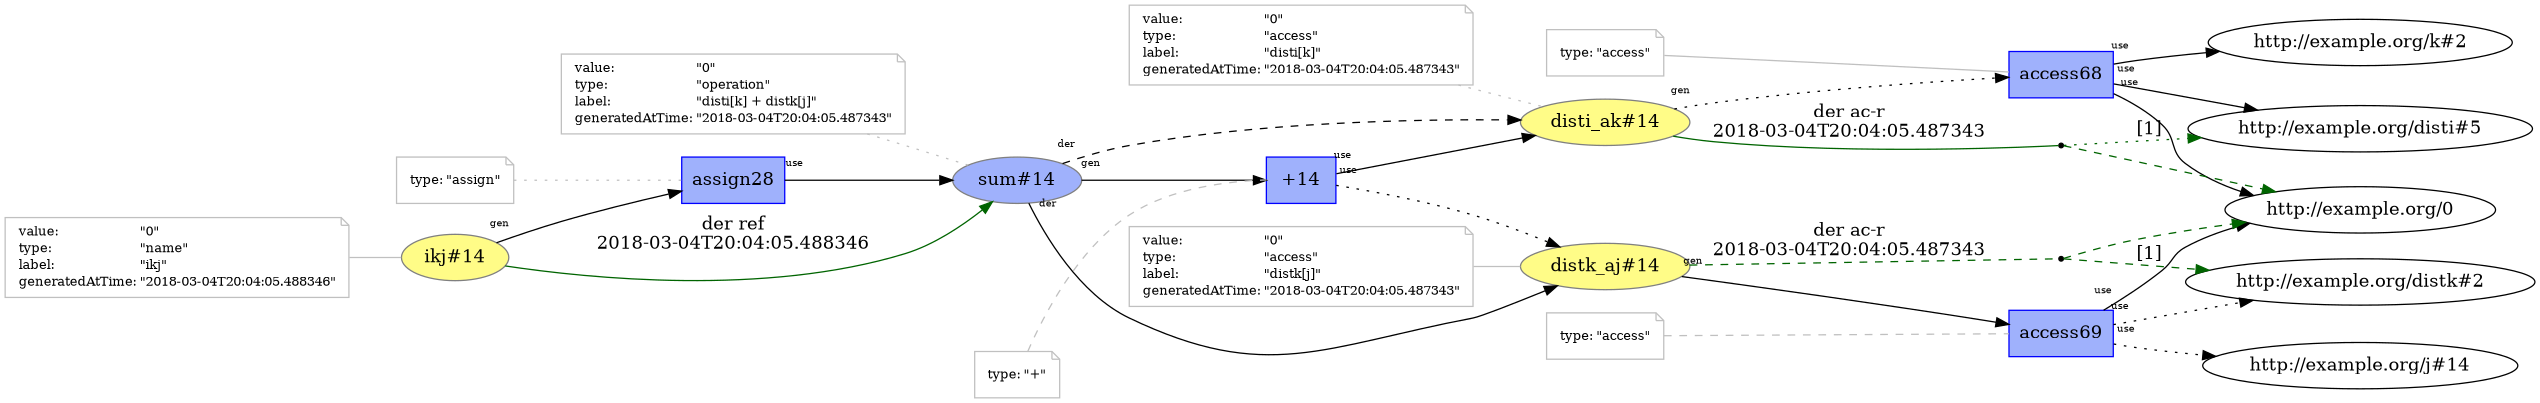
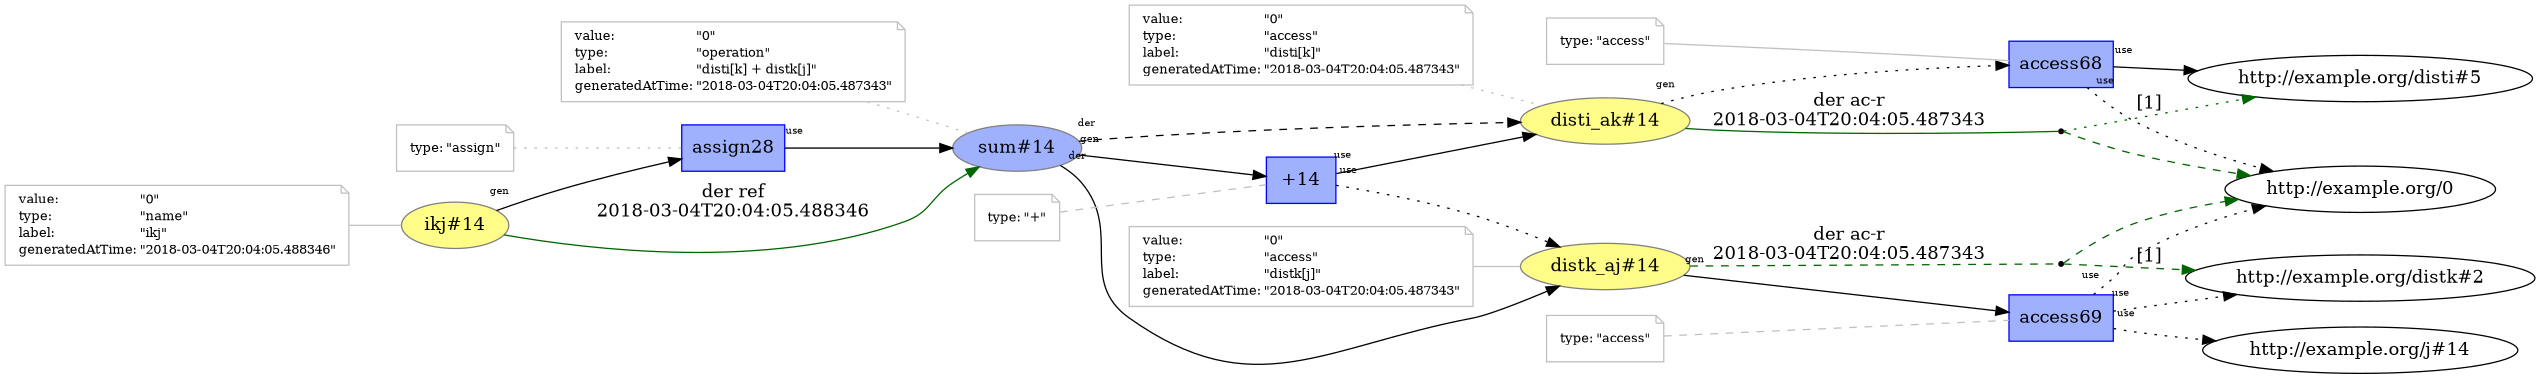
node "http://example.org/k#2": removed
edge "access68" -> "http://example.org/0": style solid -> dotted
edge "access69" -> "http://example.org/0": style solid -> dotted
